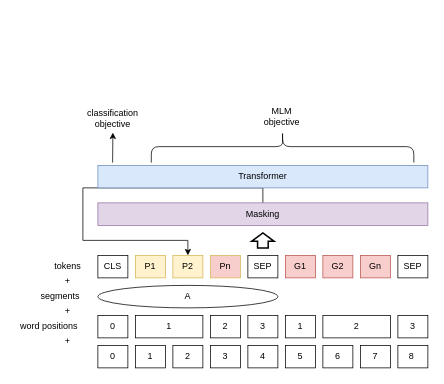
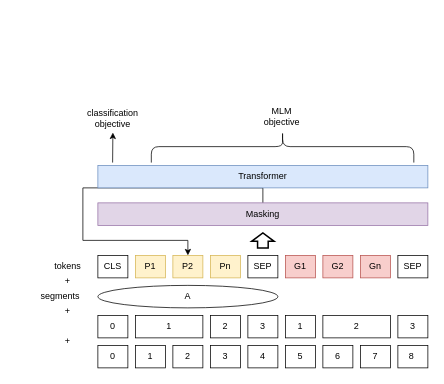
node "Pn": fillcolor #f8cecc -> #fff2cc
node "word positions": removed
